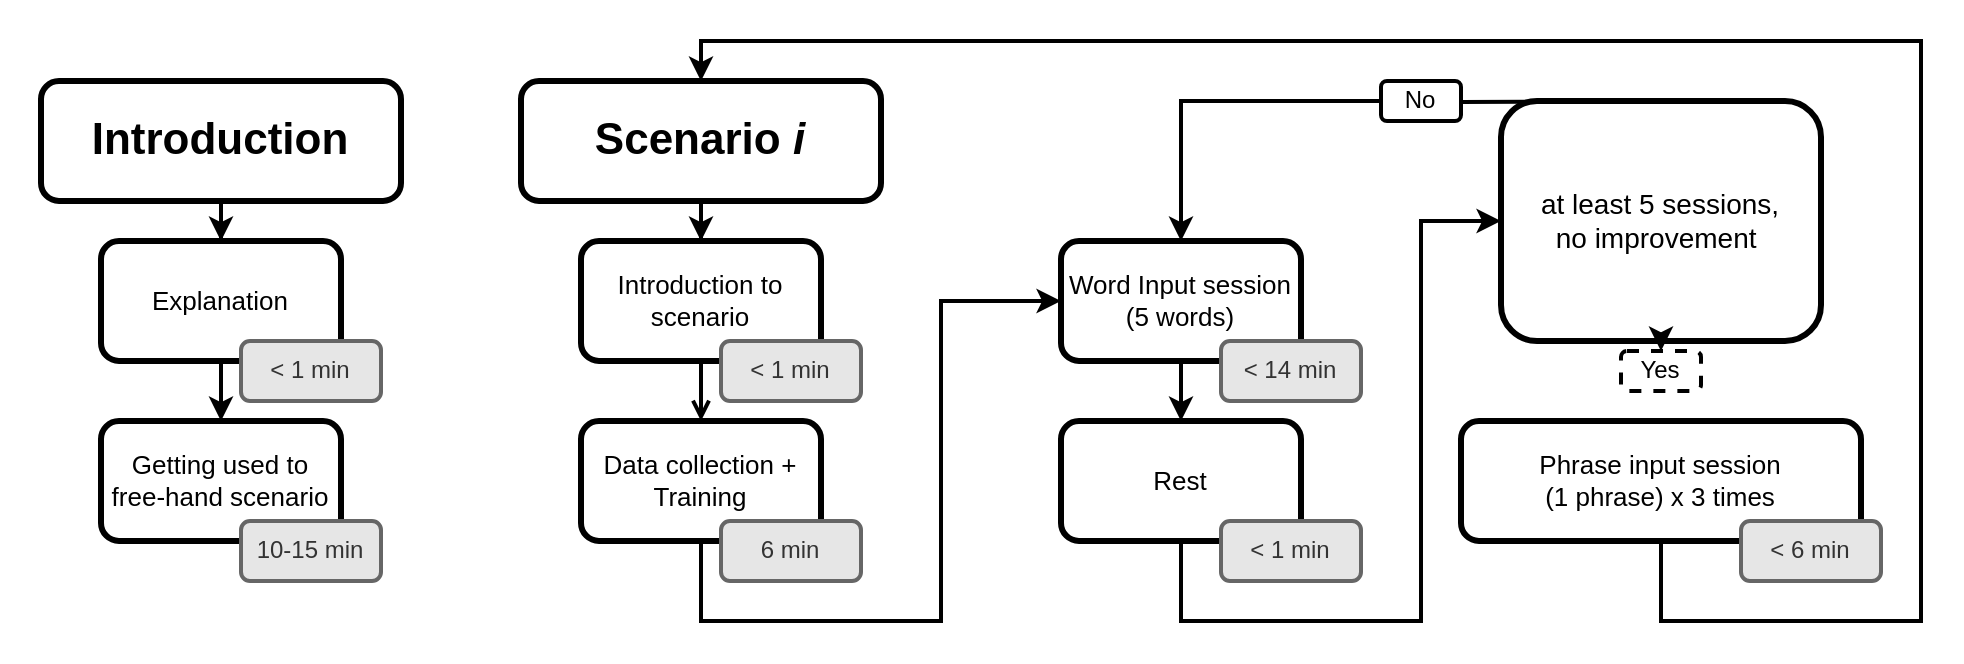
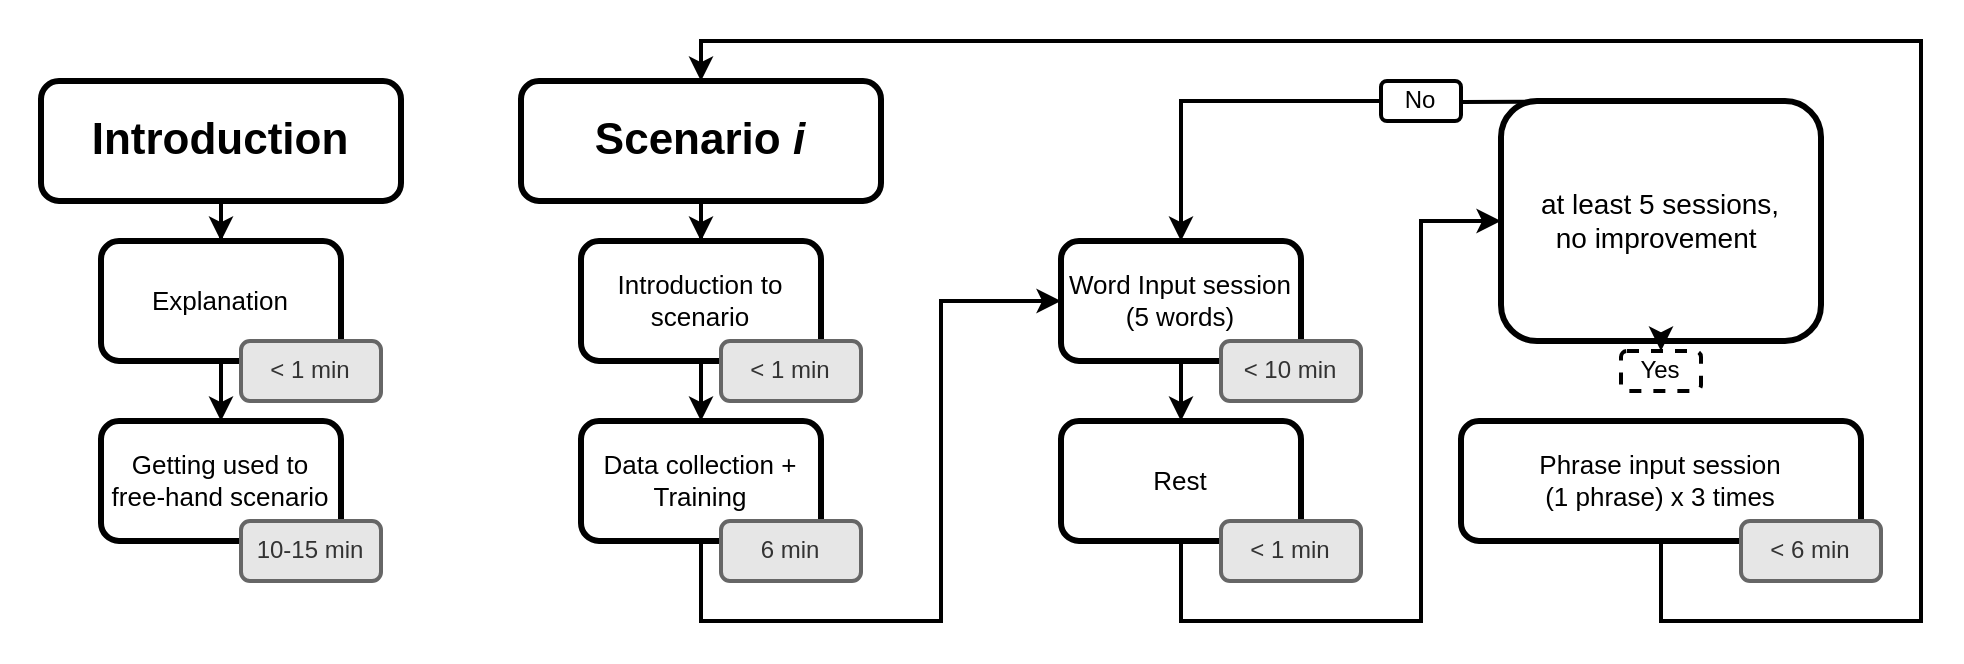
node "< 14 min": label "< 14 min" -> "< 10 min"
edge "Introduction to scenario" -> "Data collection +Training": arrowhead open -> classic
